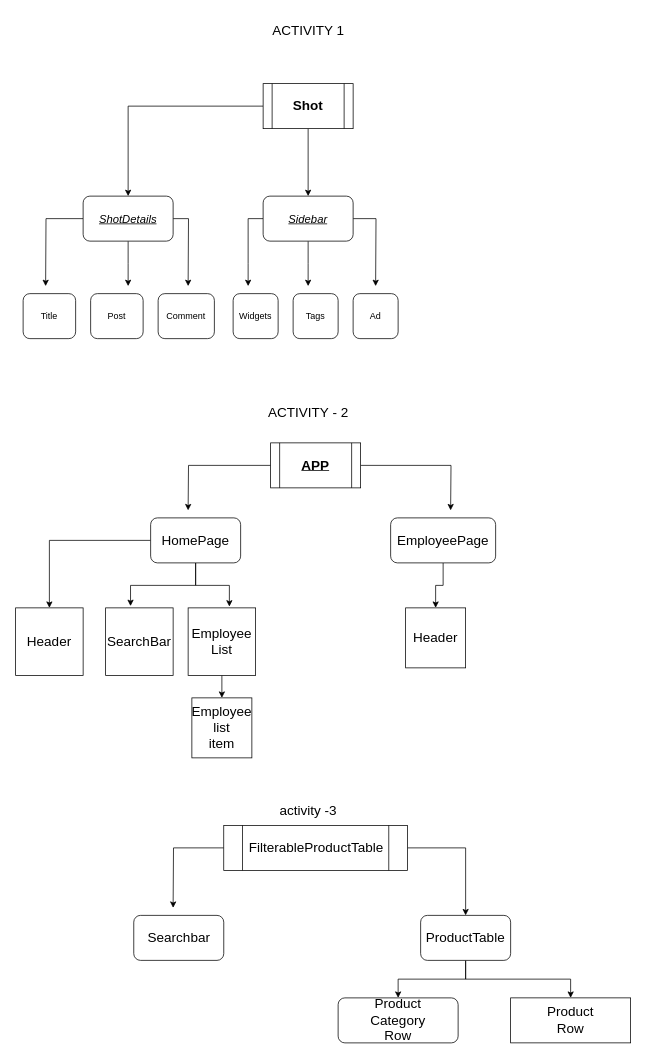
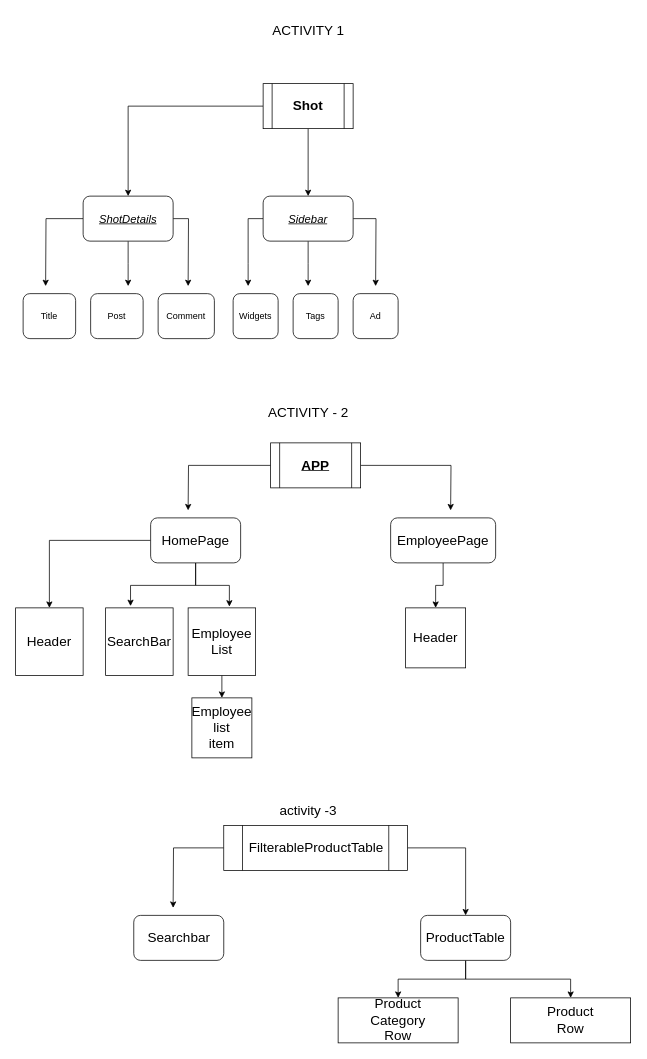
node "Product Category Row": shape rounded rectangle -> rectangle
